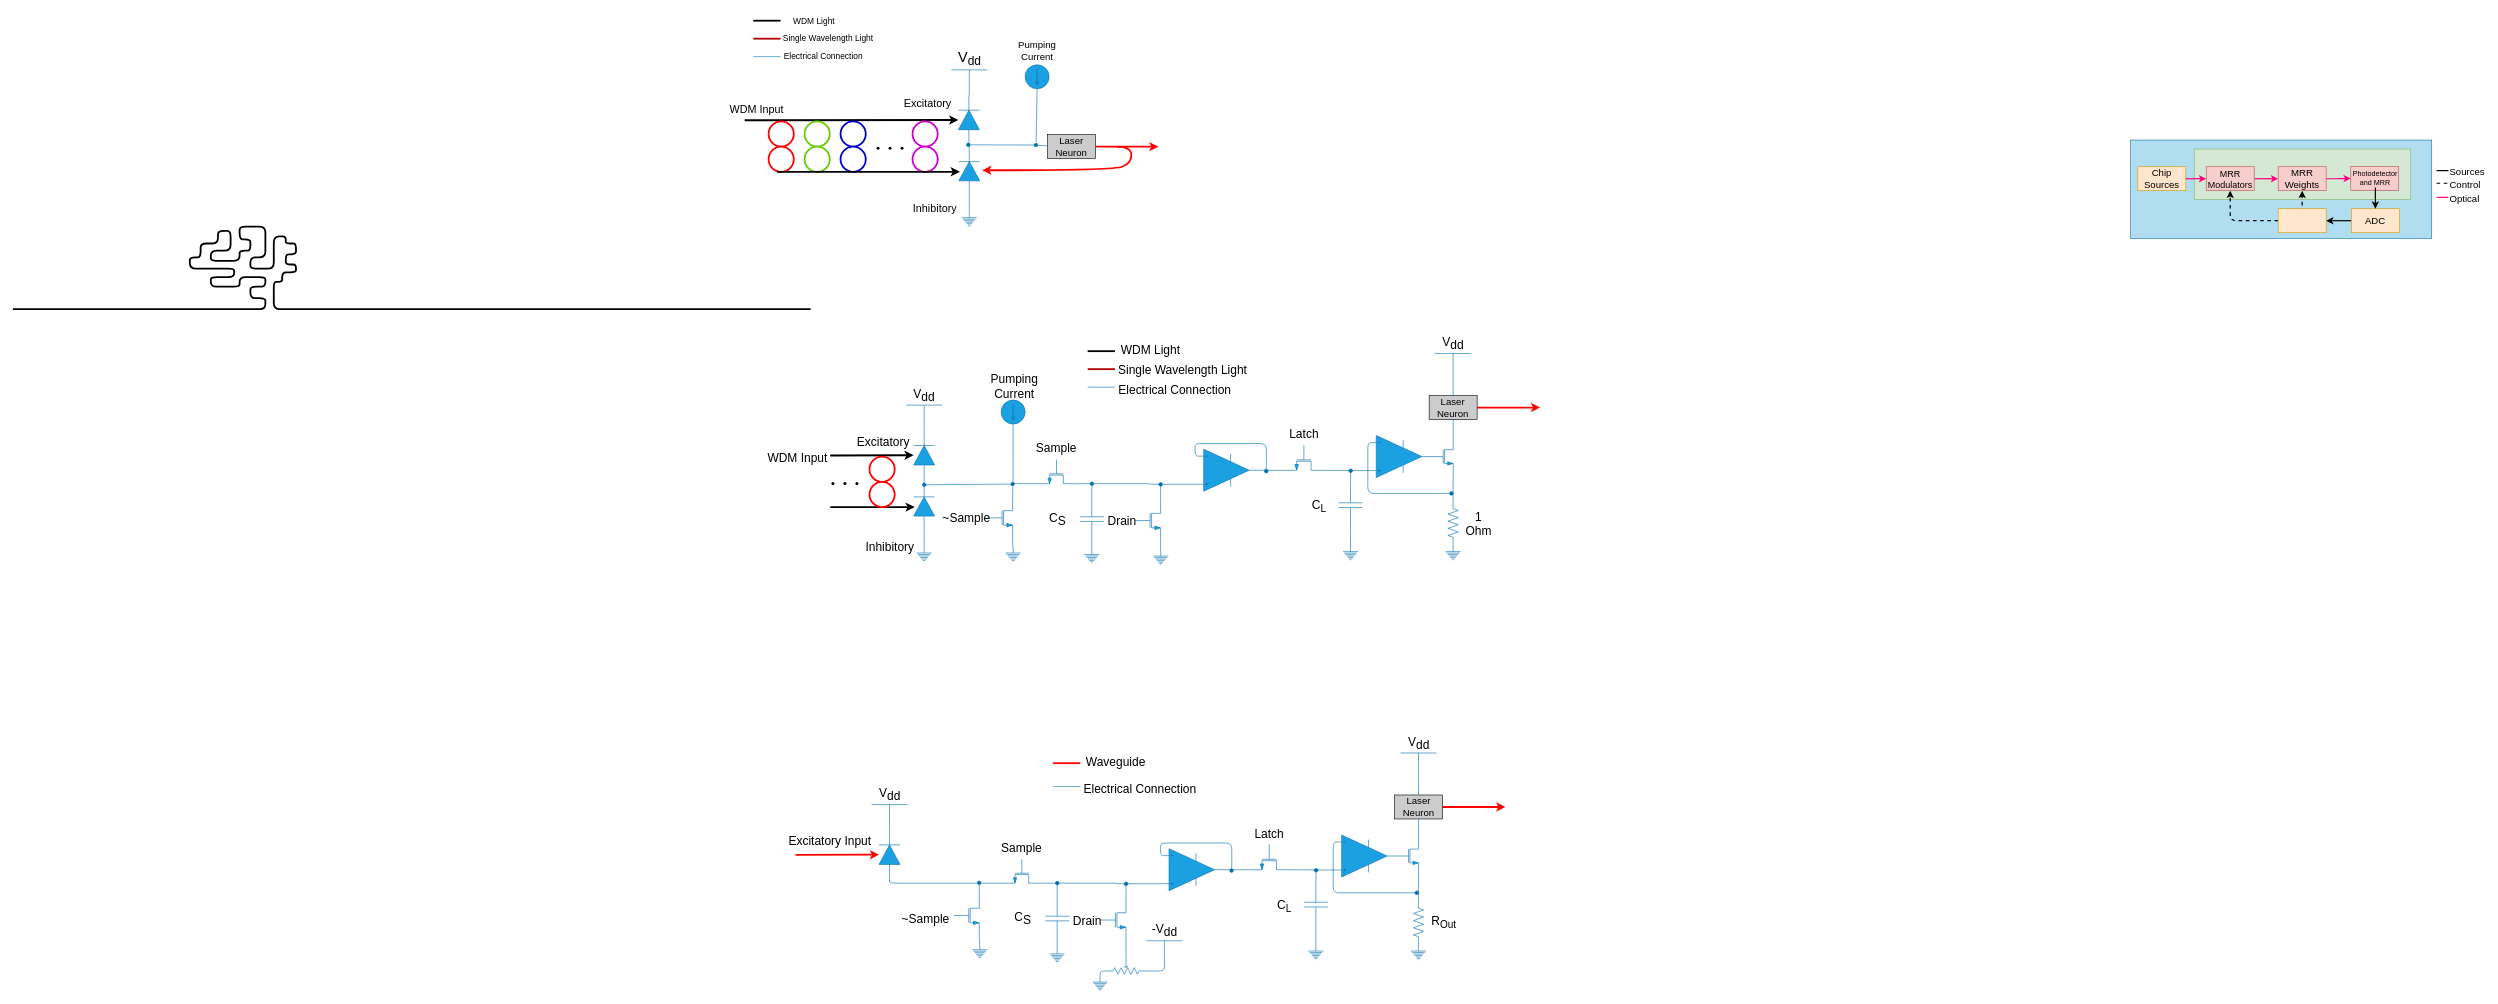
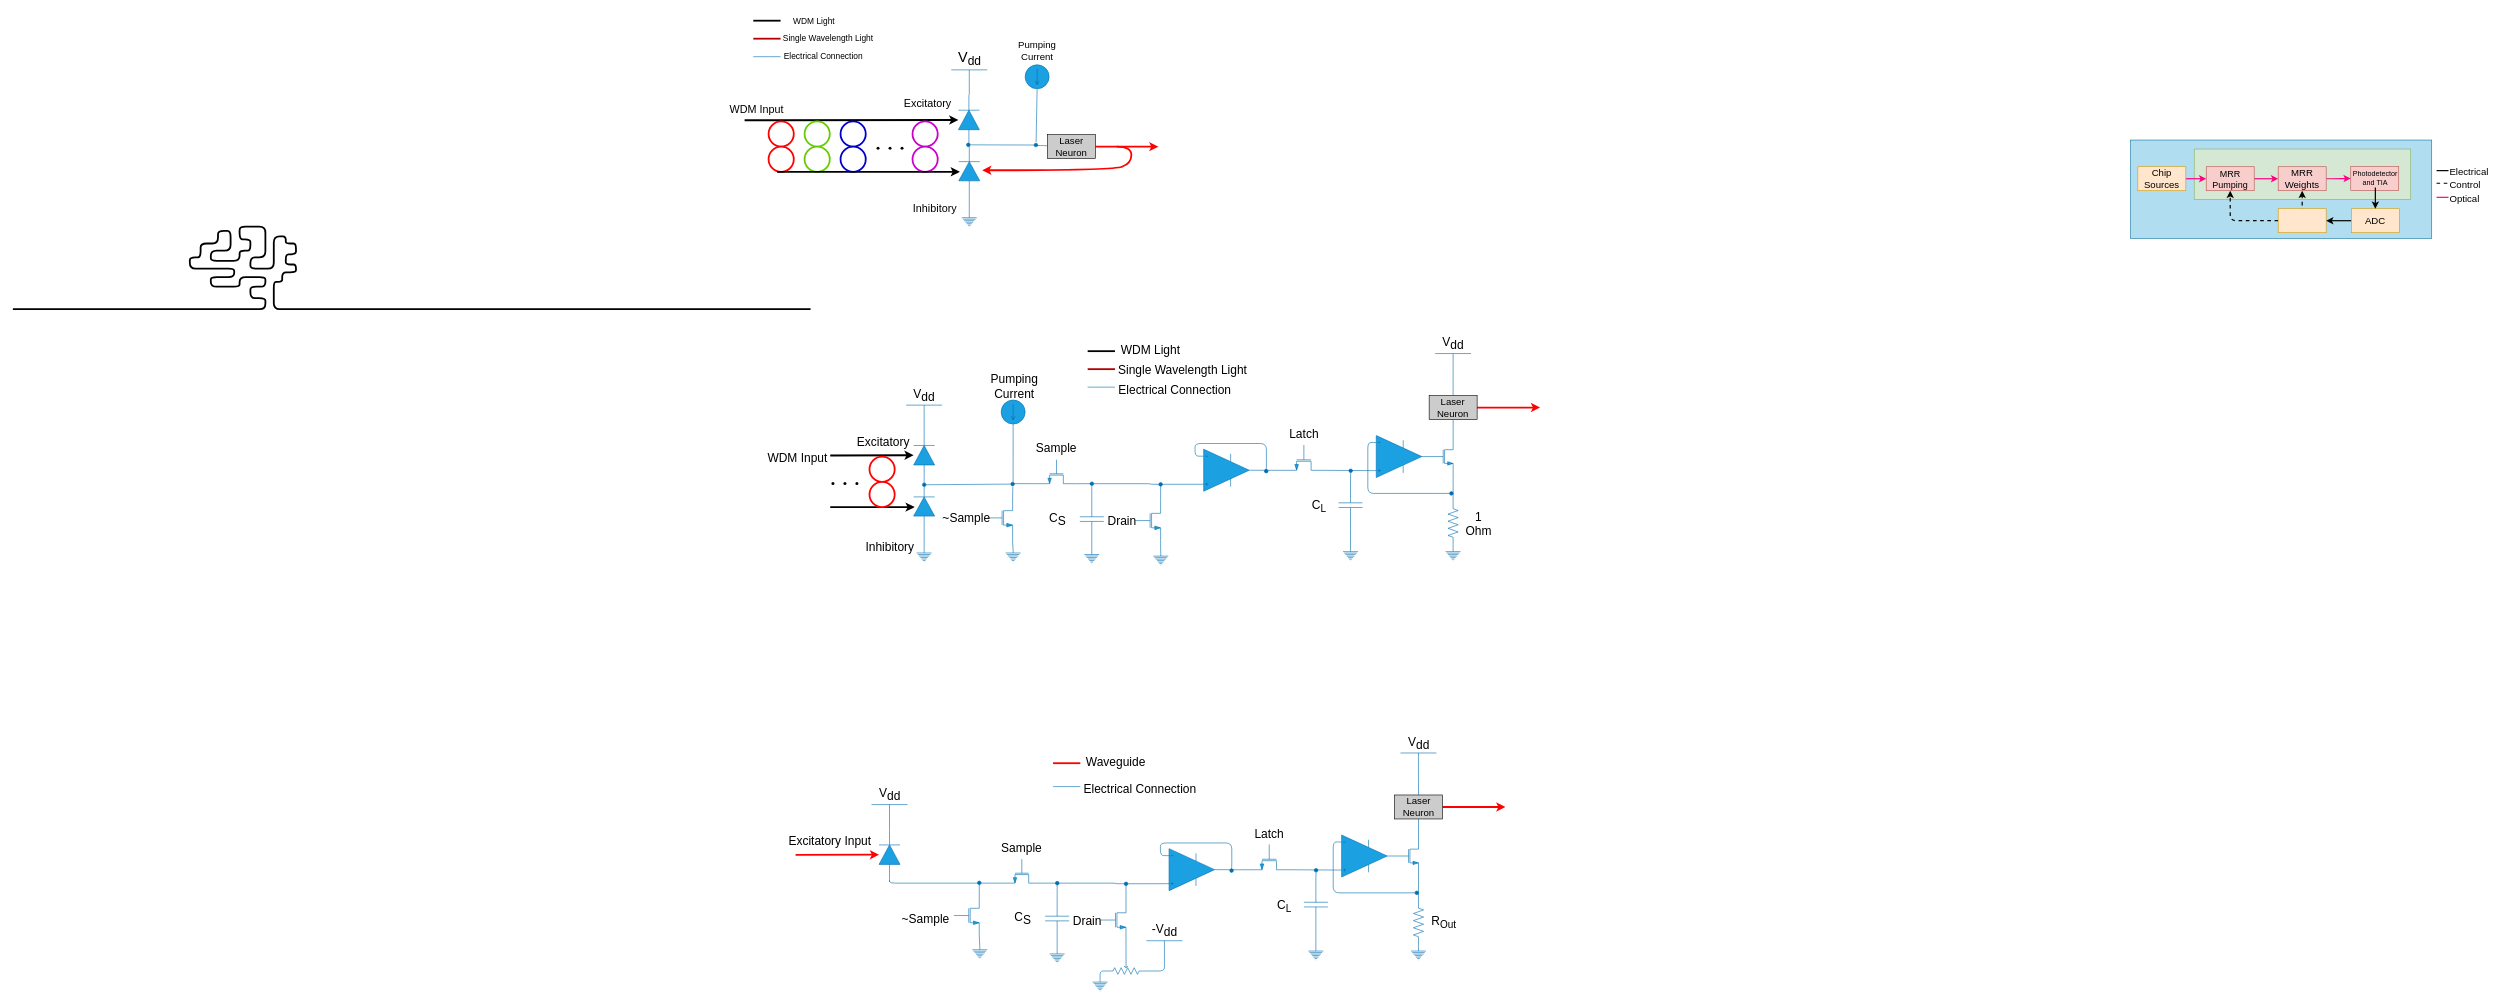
node "Sources": label "Sources" -> "Electrical"
node "MRR Modulators": label "MRR Modulators" -> "MRR Pumping"
node "Photodetector and MRR": label "Photodetector and MRR" -> "Photodetector and TIA"
